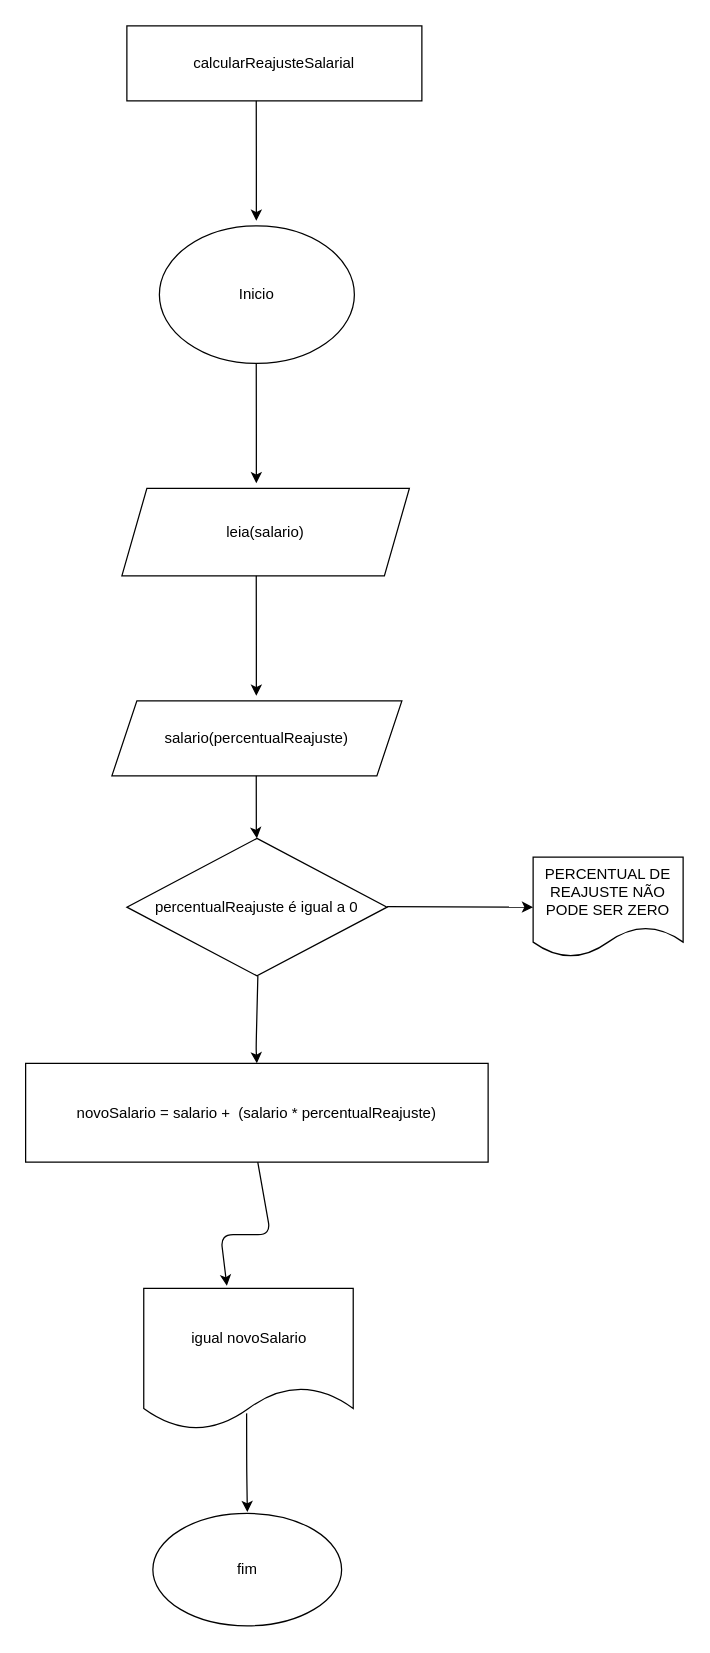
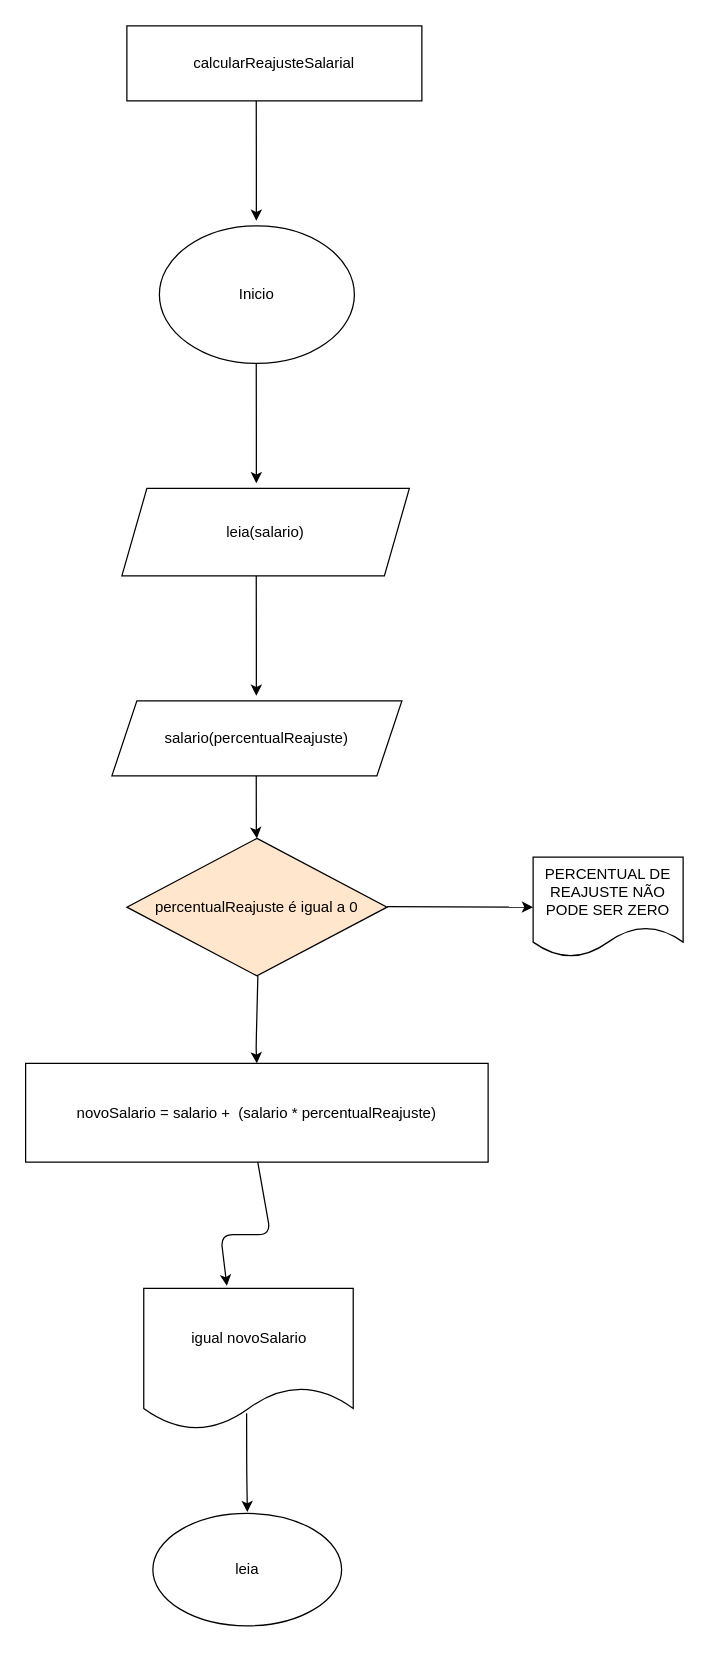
node "percentualReajuste é igual a 0": fillcolor #ffffff -> #ffe6cc
node "fim": label "fim" -> "leia"
